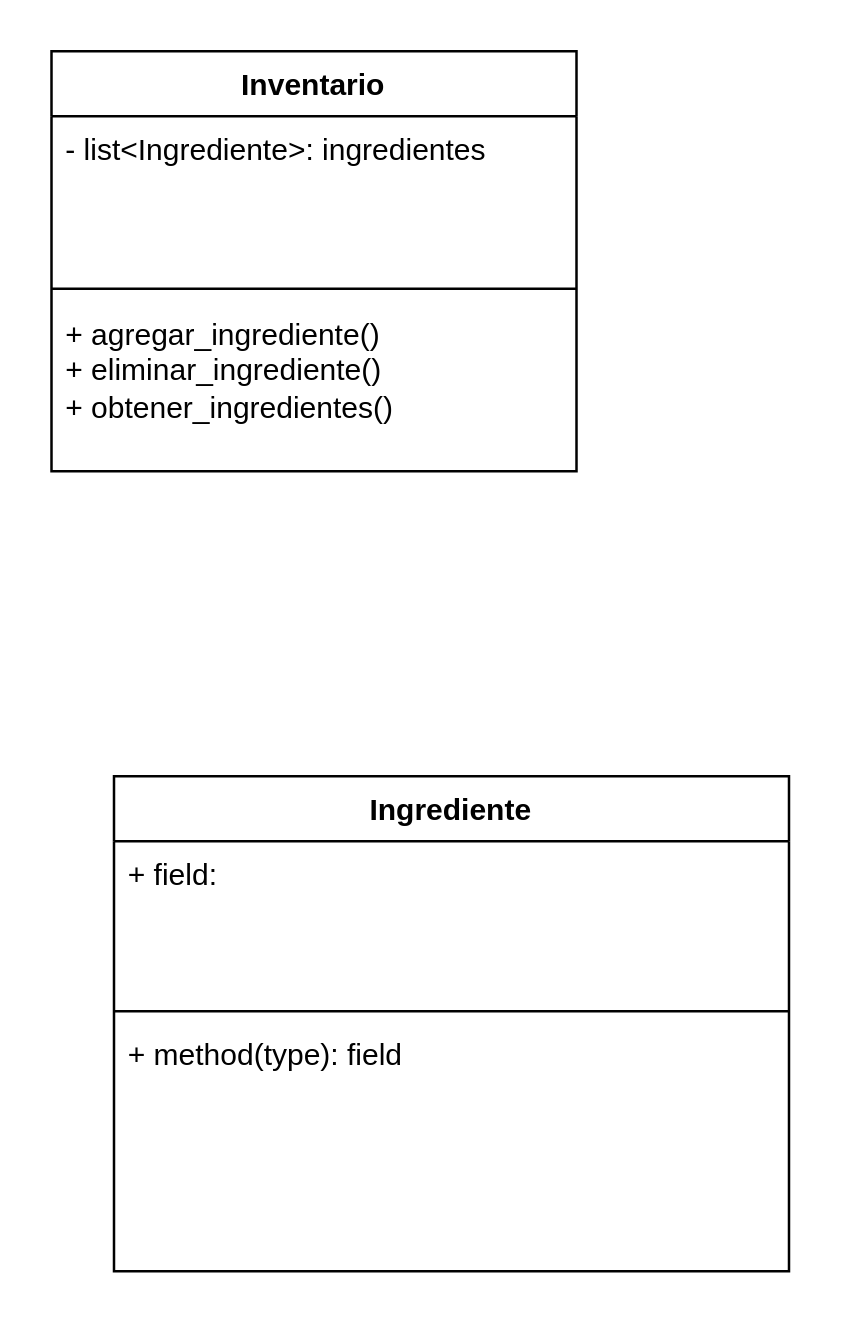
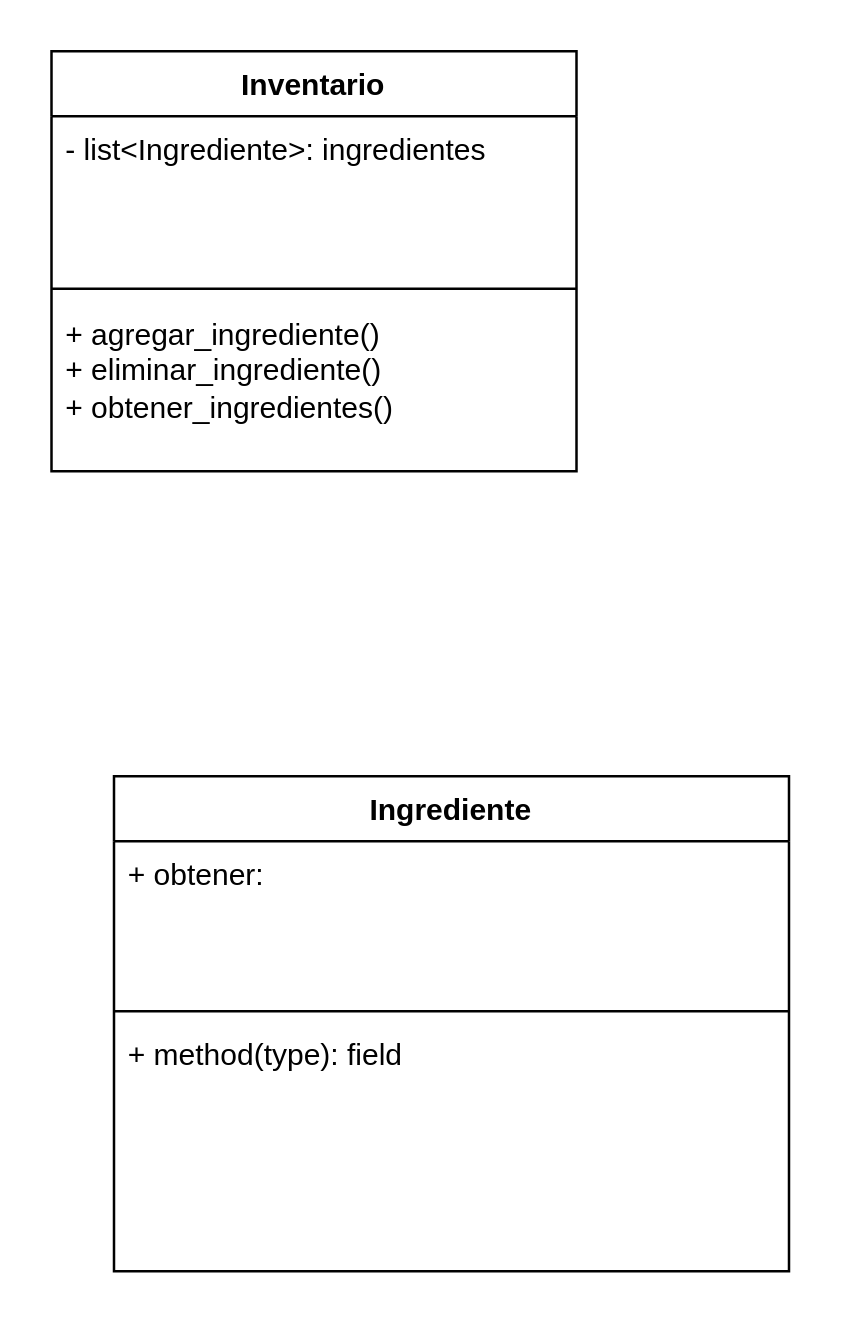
node "+ field:": label "+ field:" -> "+ obtener:"
